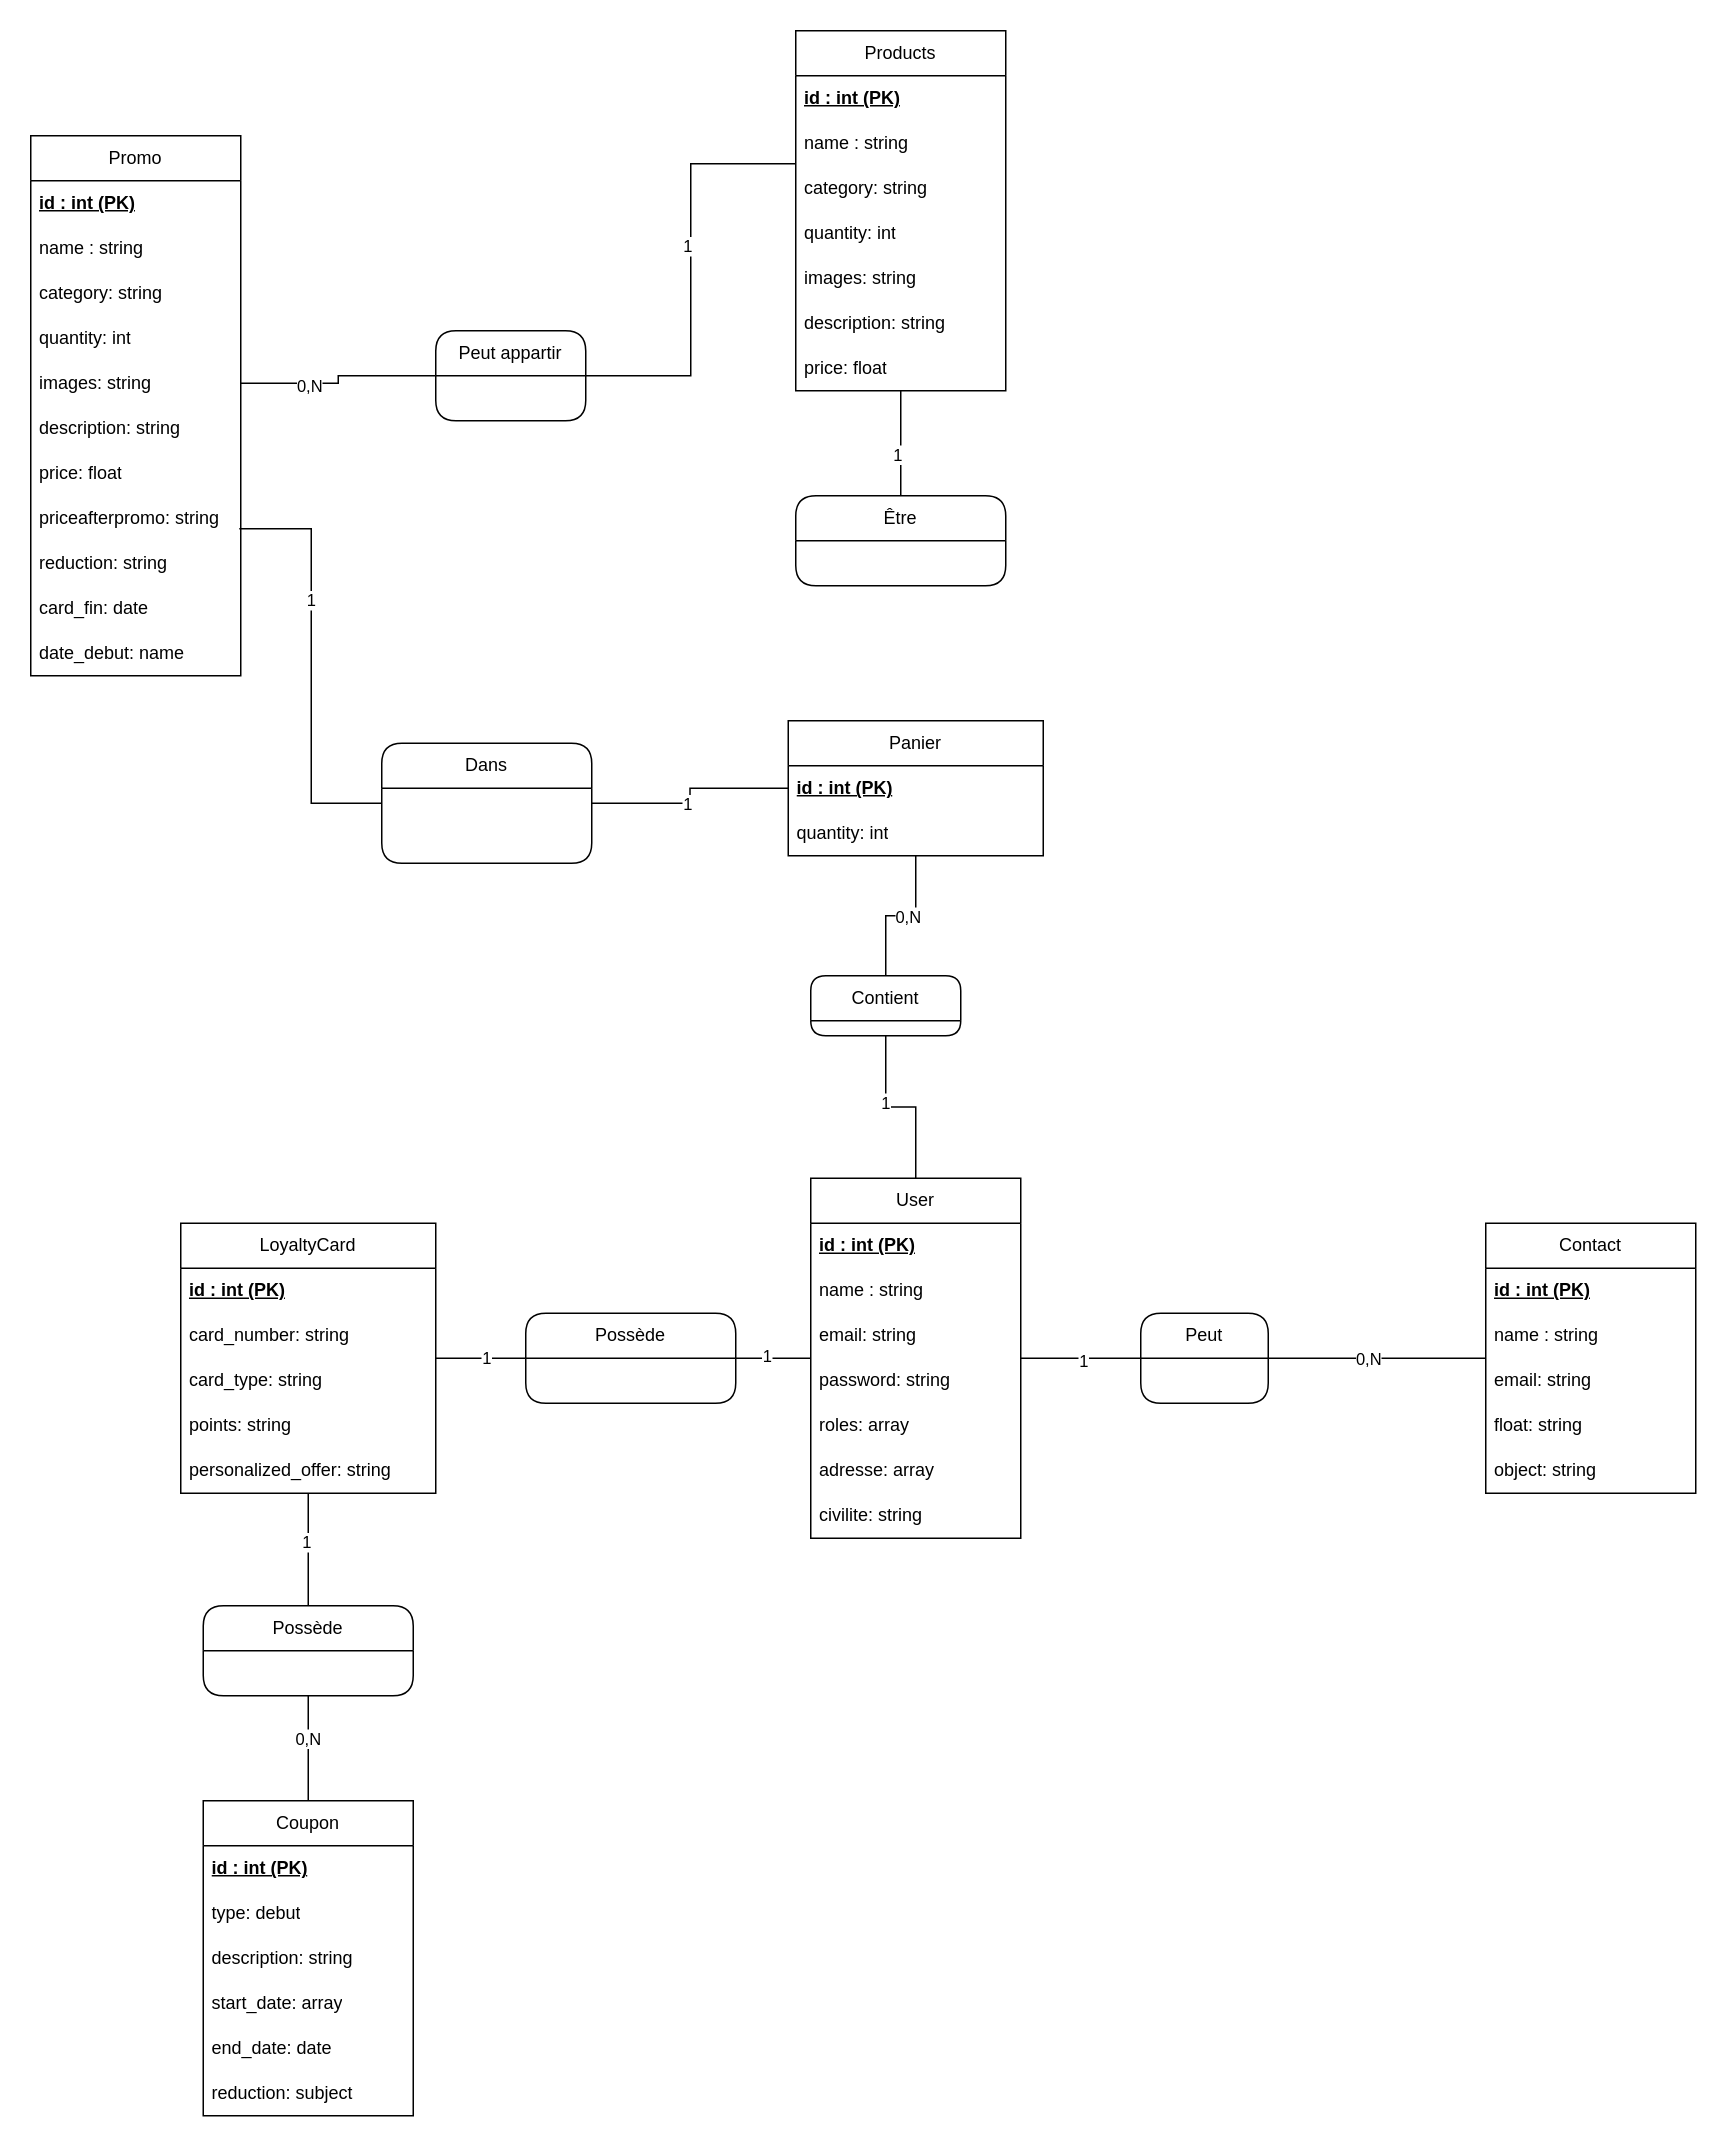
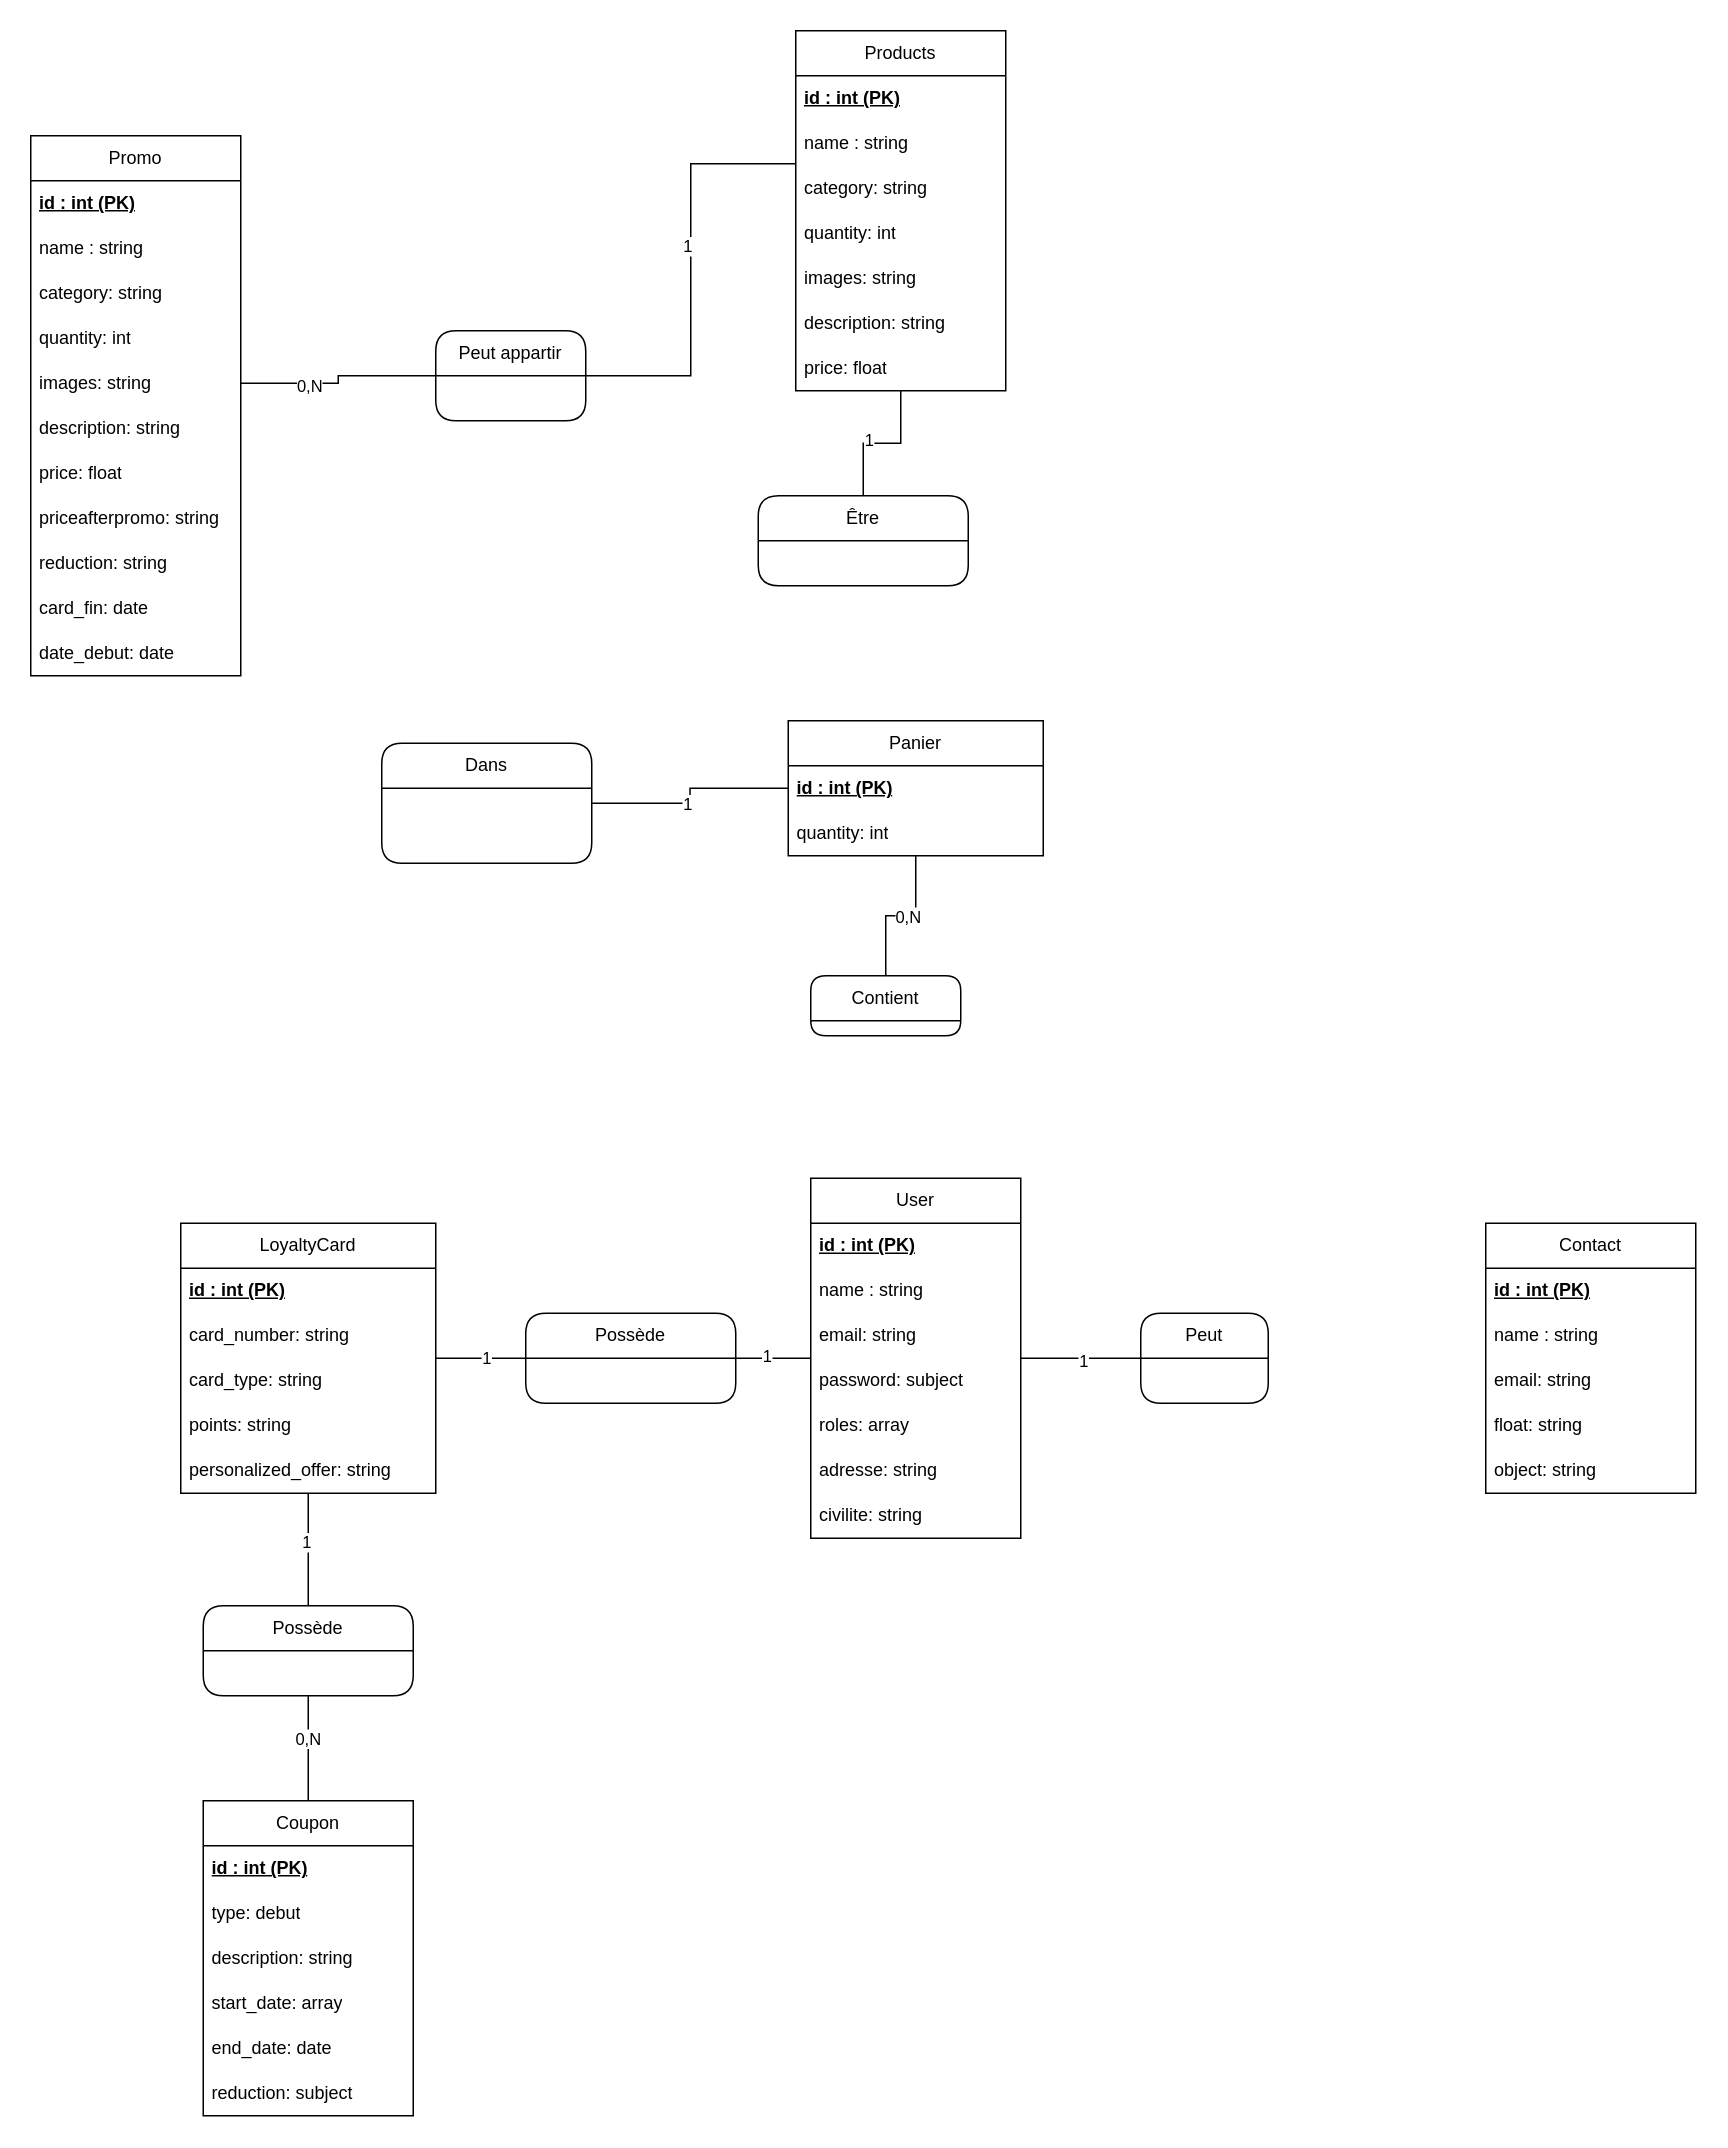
node "Être": moved (901, 541) -> (863, 541)
node "date_debut: name": label "date_debut: name" -> "date_debut: date"
edge "priceafterpromo: string" -- "Dans": removed, label "1"
edge "Contient" -- "User": removed, label "1"
edge "Peut" -- "Contact": removed, label "0,N"
node "password: string": label "password: string" -> "password: subject"
node "adresse: array": label "adresse: array" -> "adresse: string"
